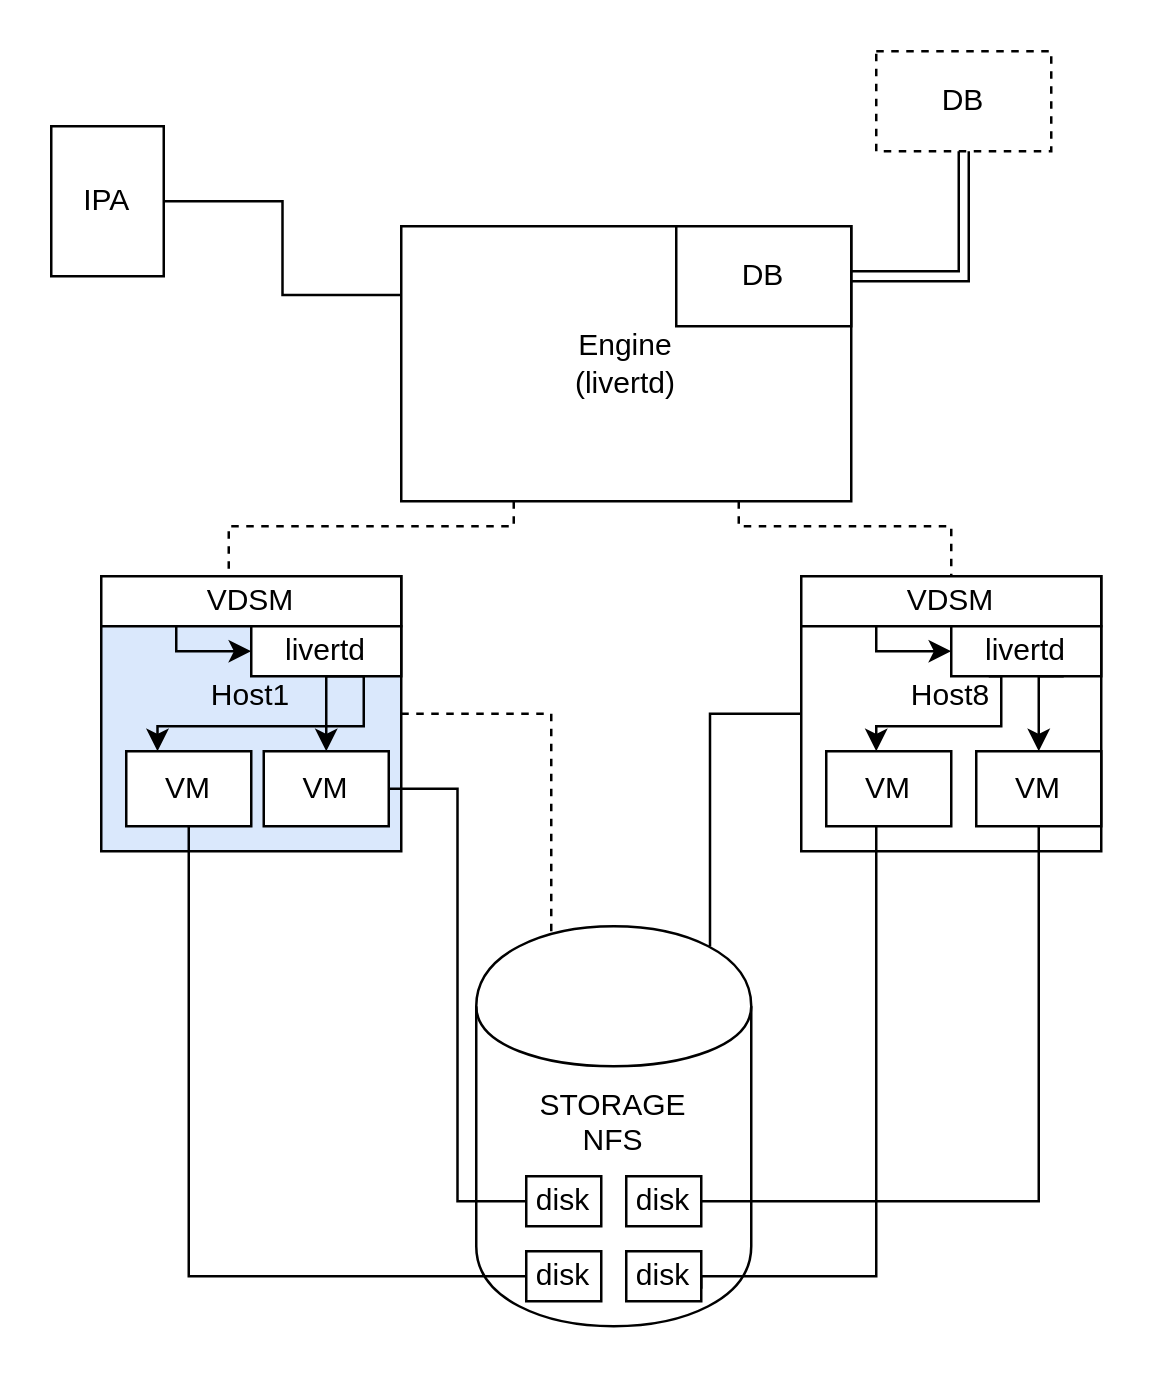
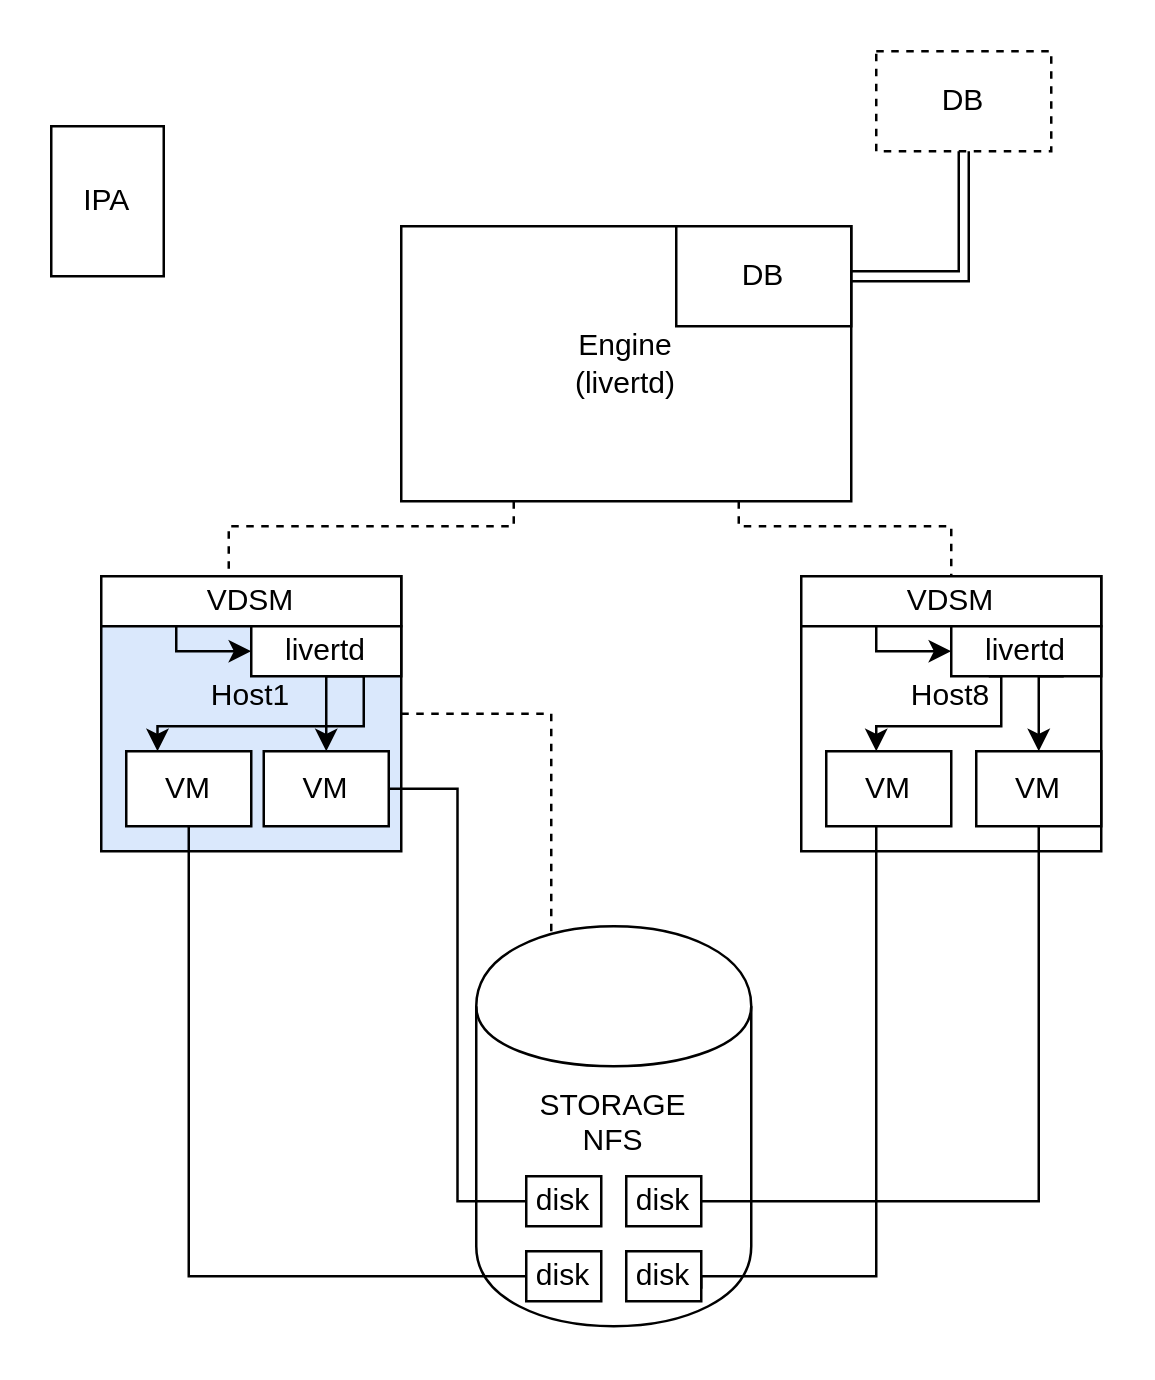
edge "IPA" -- "Engine (livertd)": removed
edge "Host8" -- "STORAGE NFS": removed
